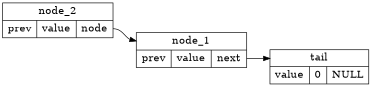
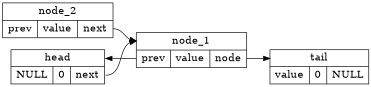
node "node_2": text "node" -> "next"
node "node_1": text "next" -> "node"
node "head": added
